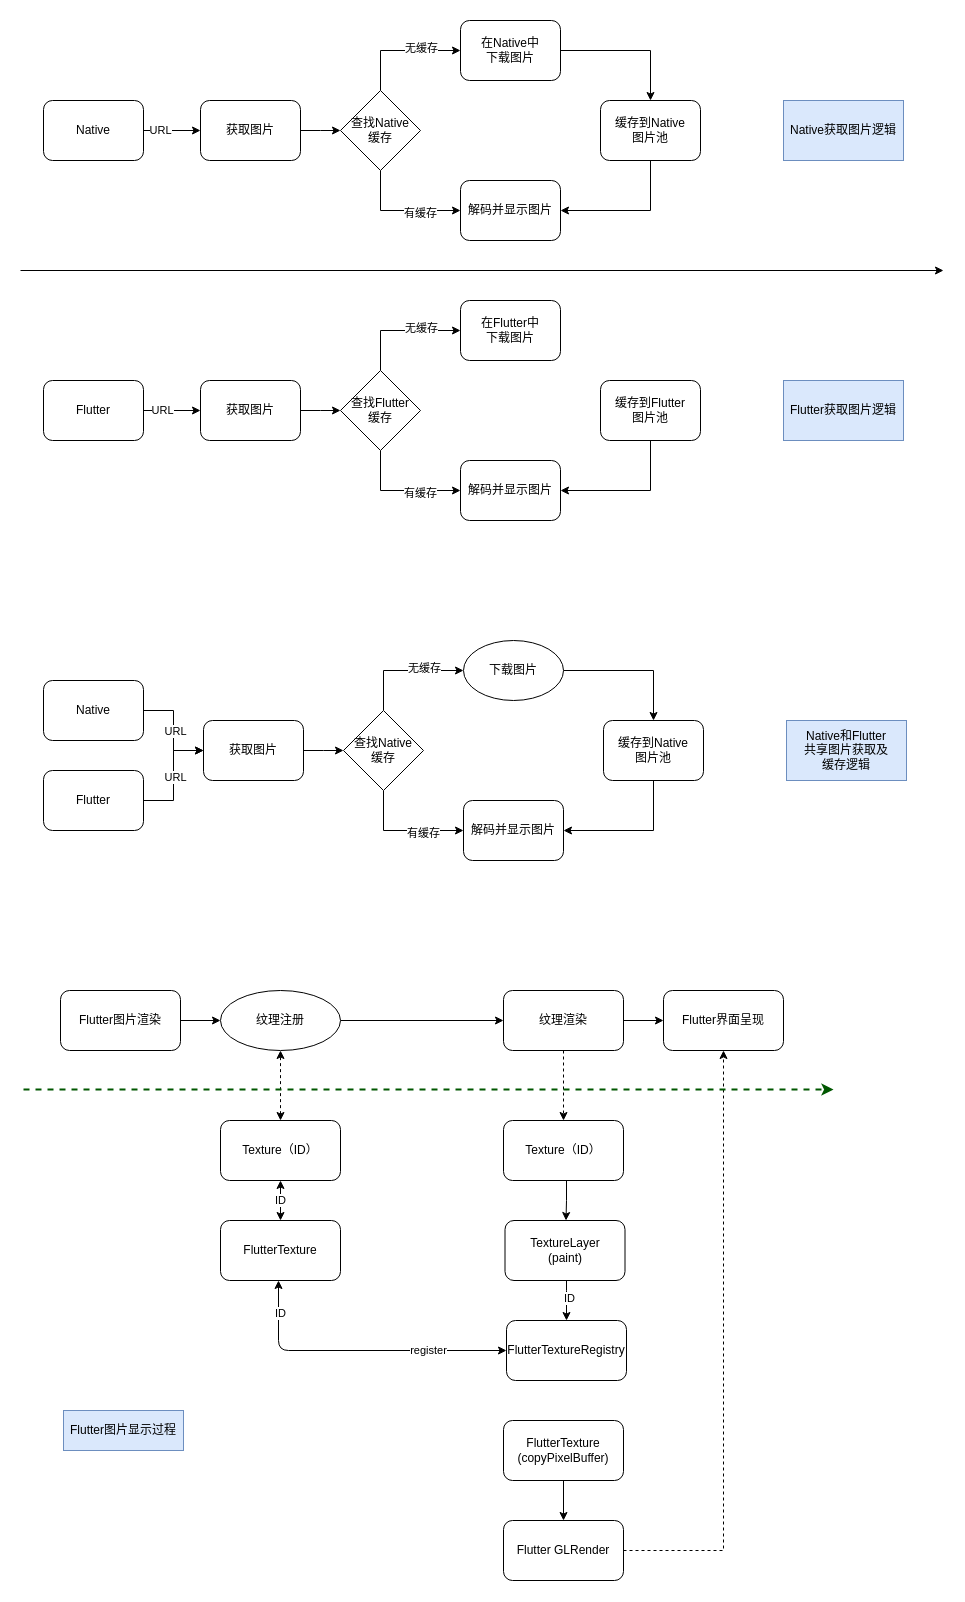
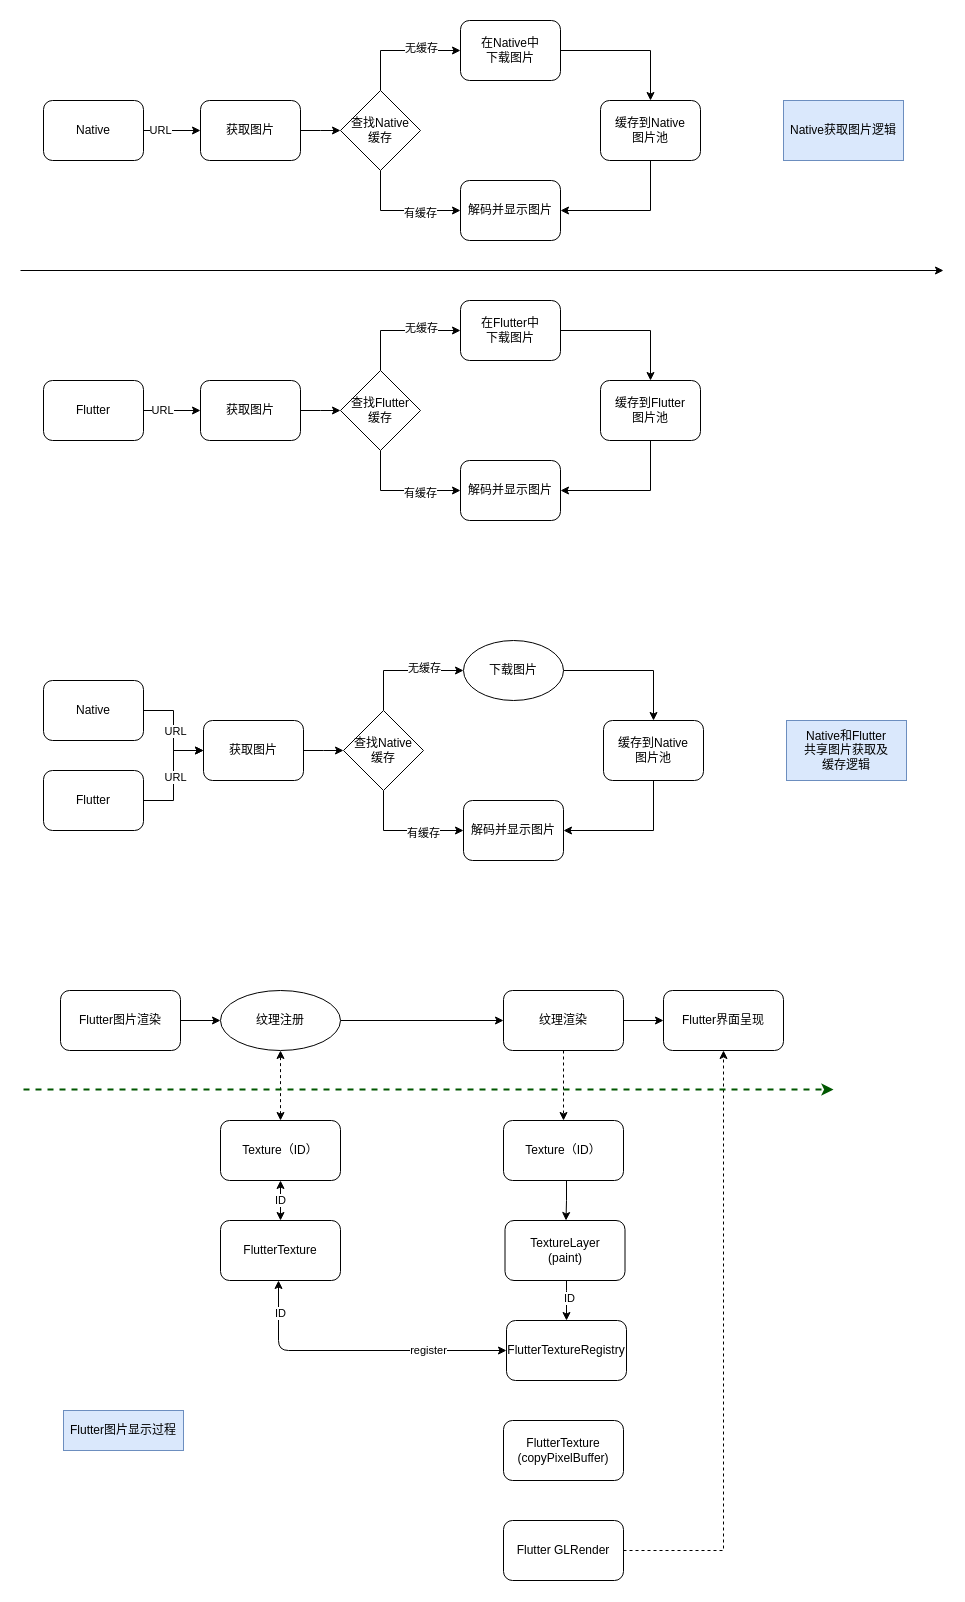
edge "在Flutter中 下载图片" -> "缓存到Flutter 图片池": added
node "Flutter获取图片逻辑": removed
edge "FlutterTexture (copyPixelBuffer)" -> "Flutter GLRender": removed
